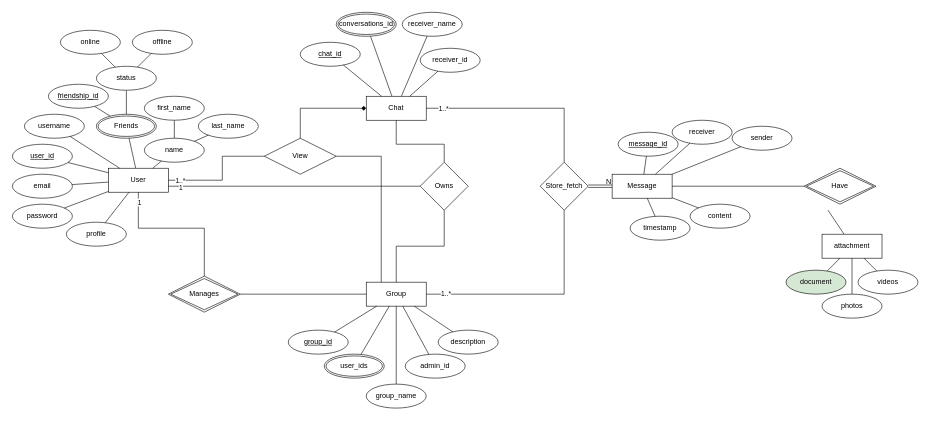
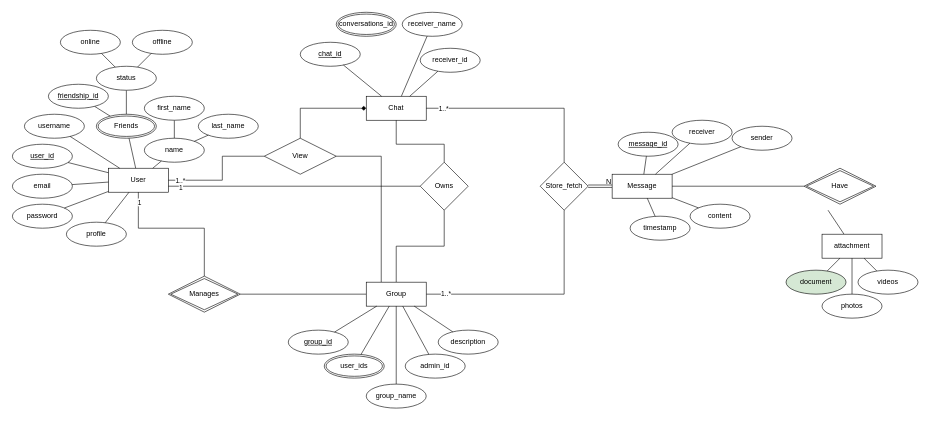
edge "conversations_id" -- "Chat": removed
